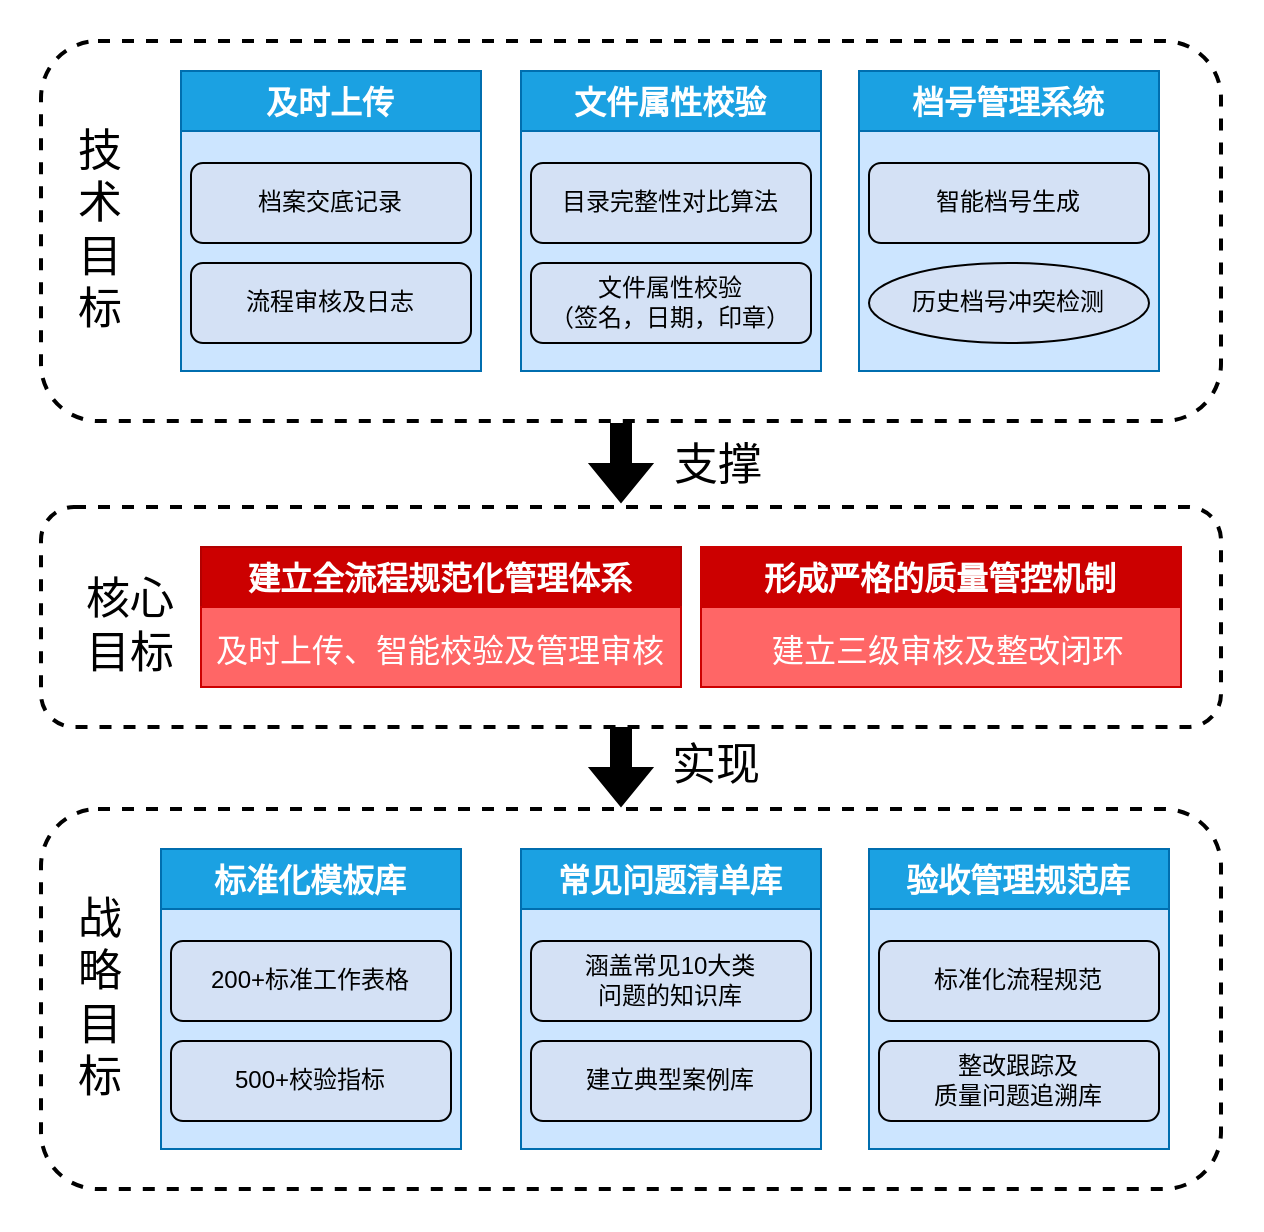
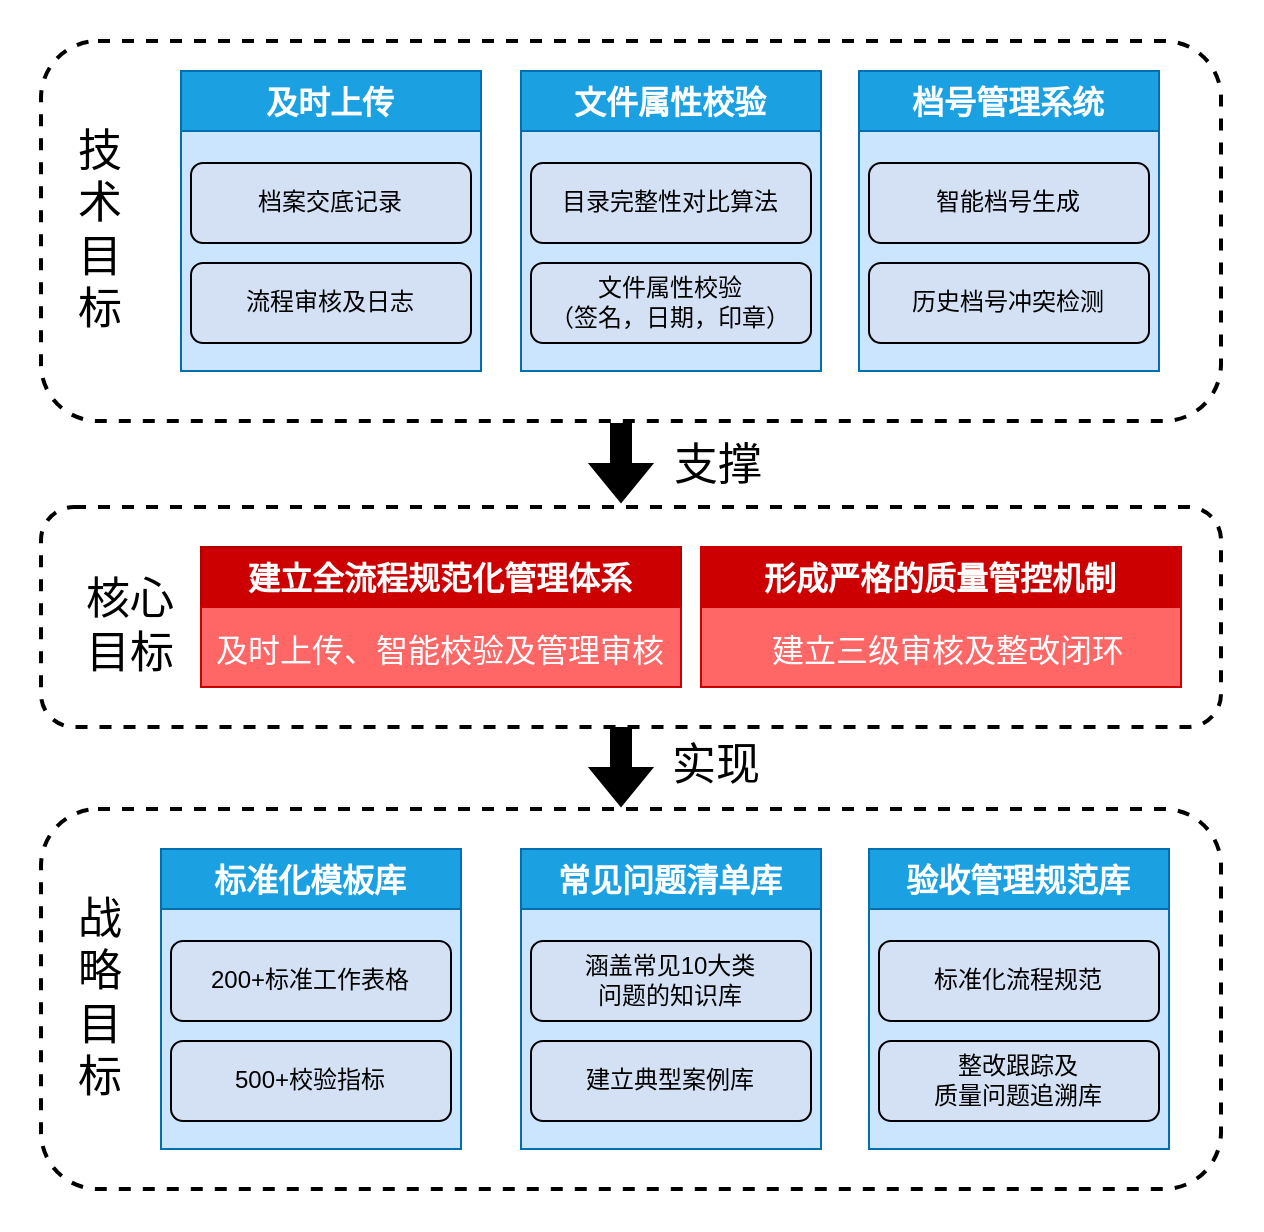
node "历史档号冲突检测": shape ellipse -> rounded rectangle
